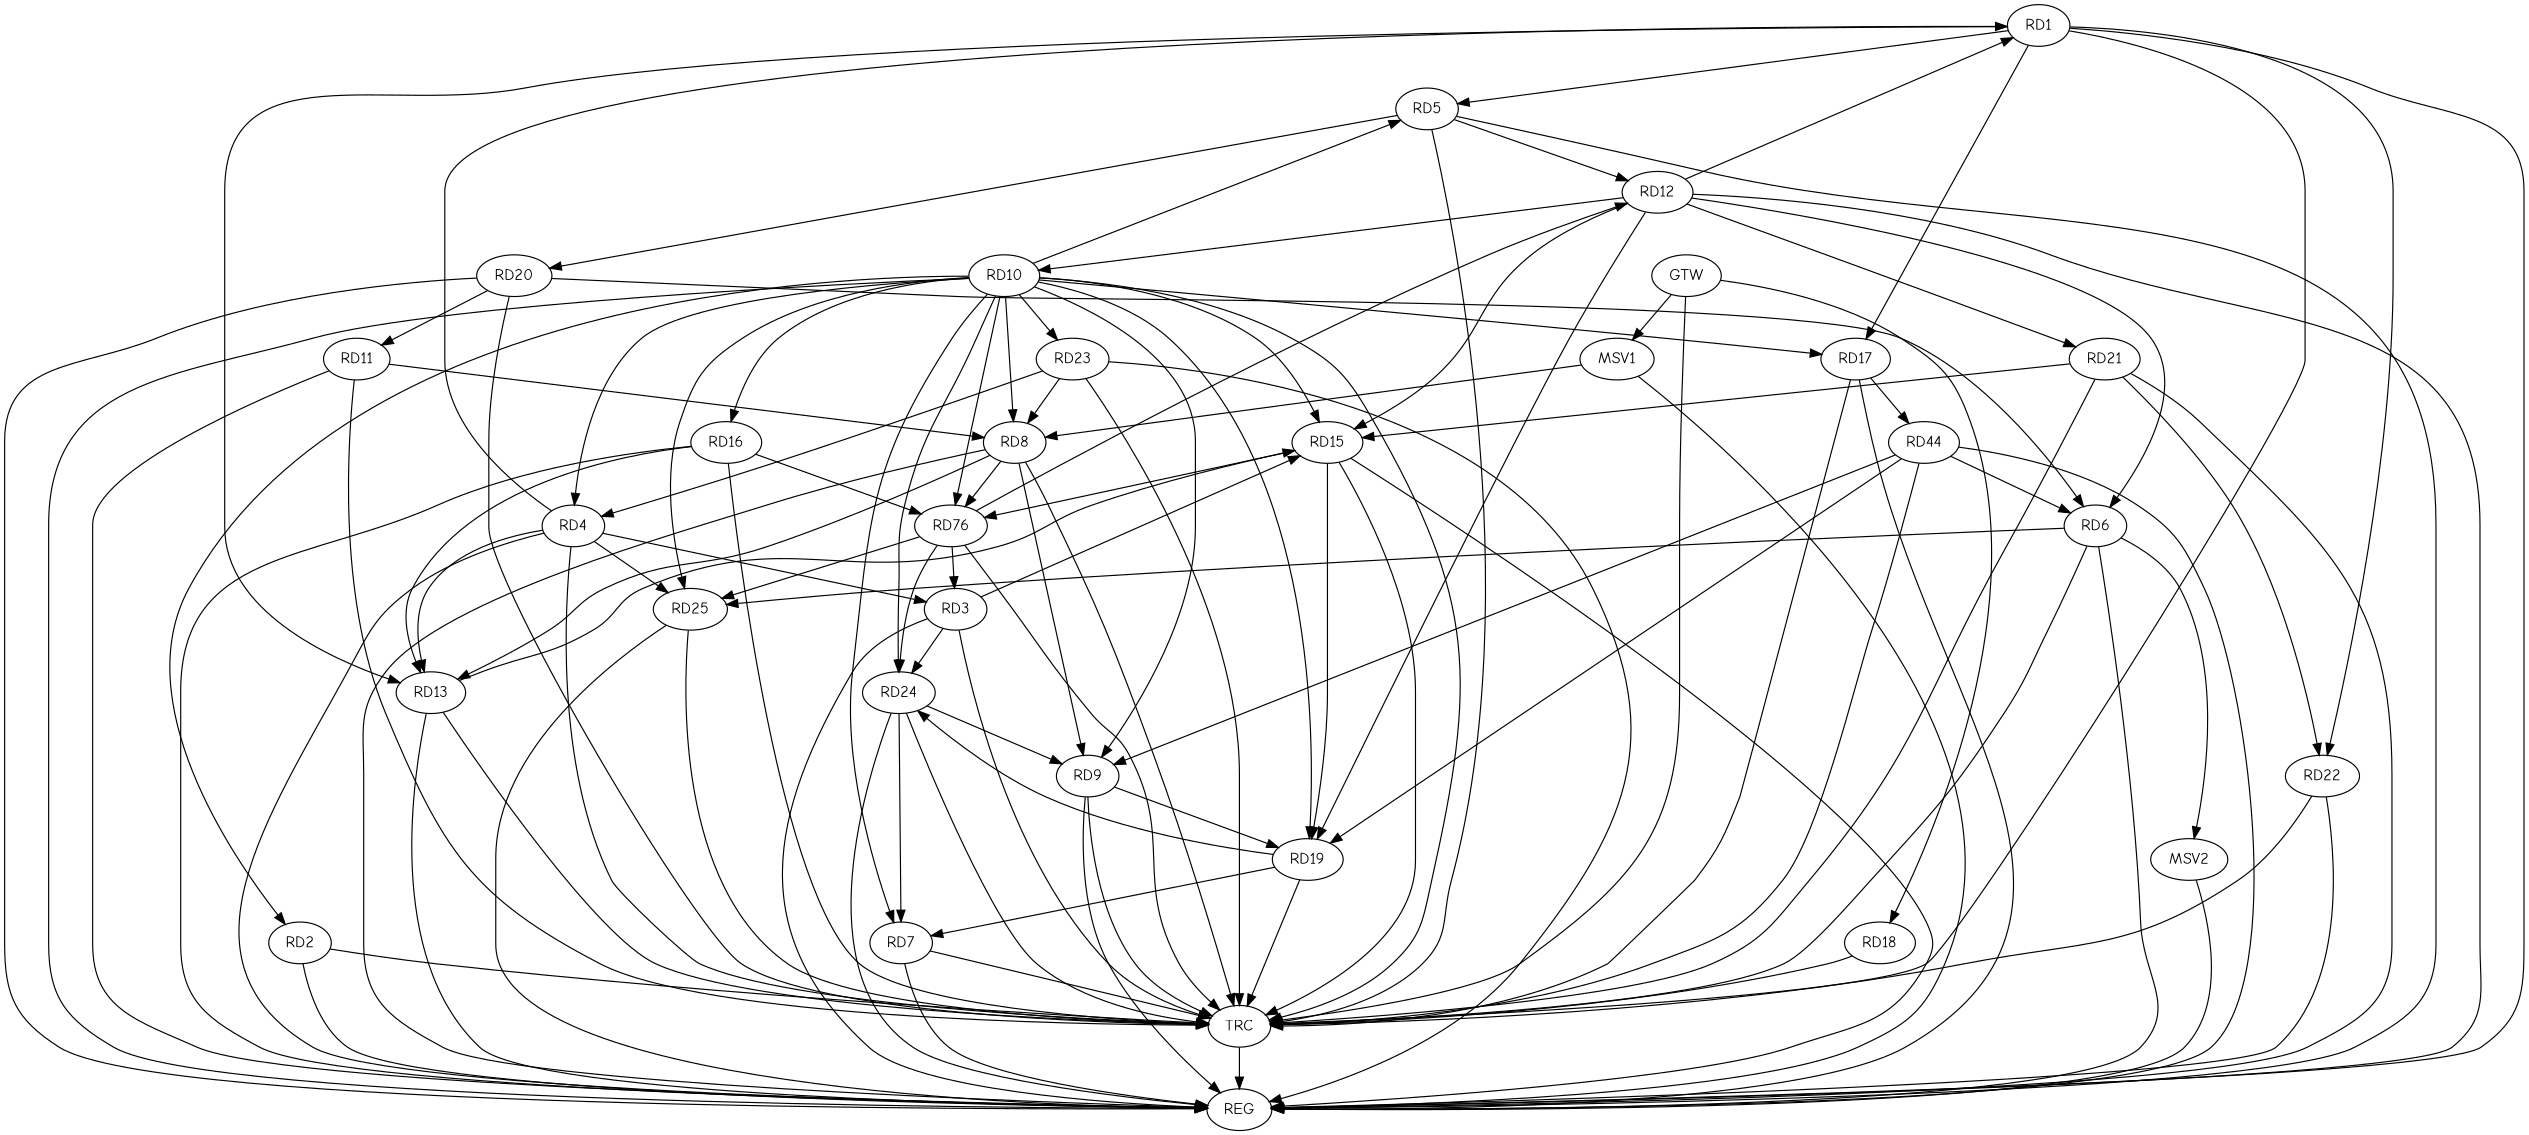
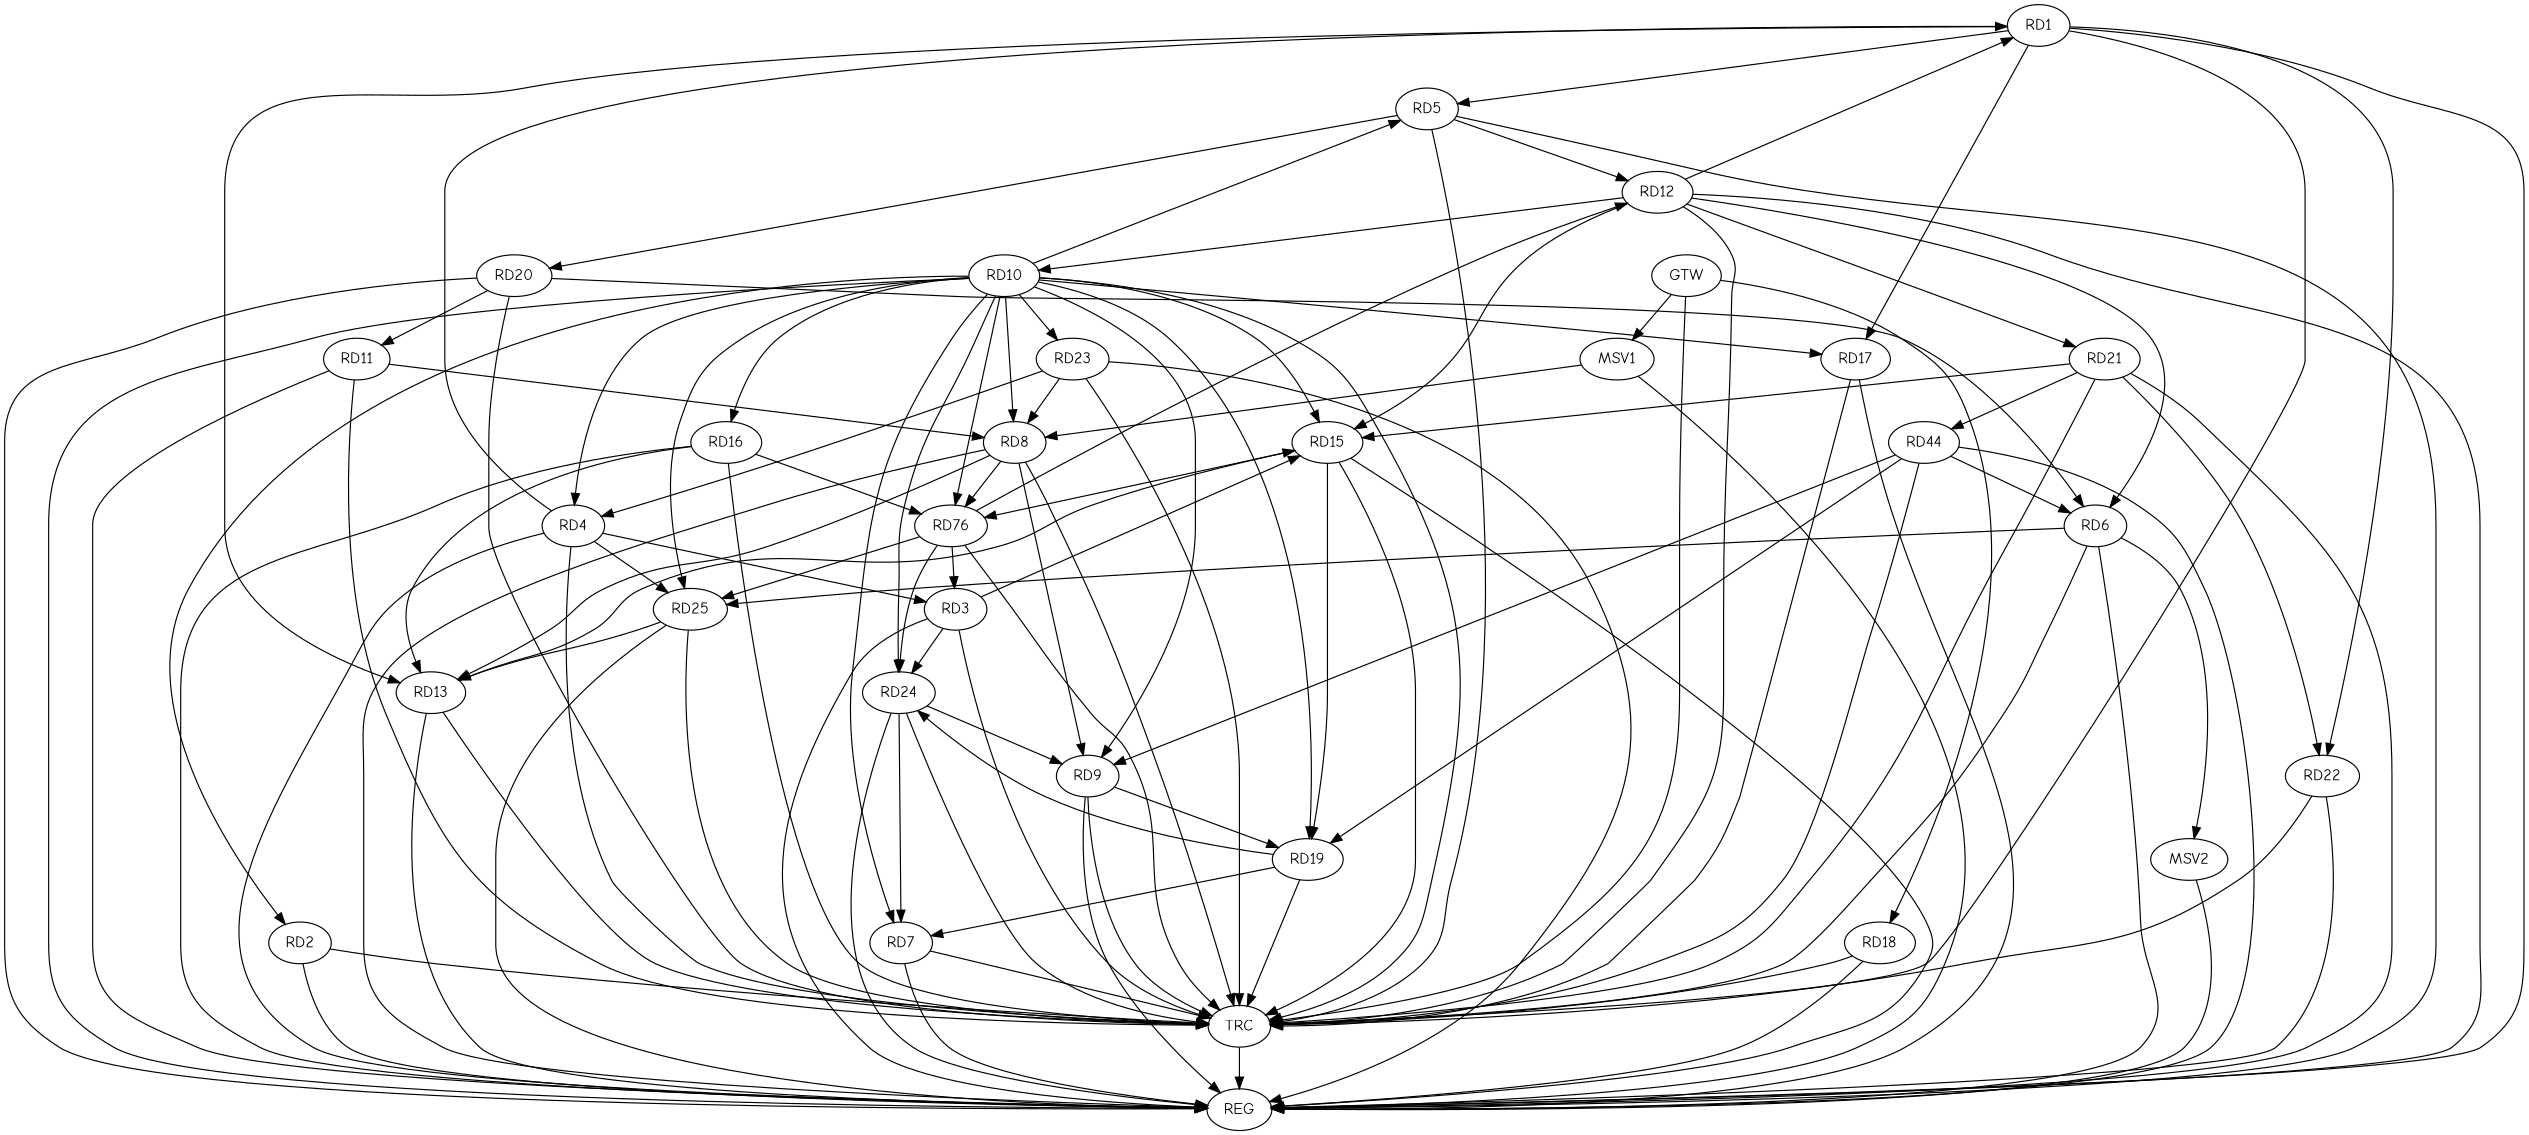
edge "RD17" -> "RD44": now "RD21" -> "RD44"
edge "RD12" -> "RD19": now "RD12" -> "TRC"
edge "RD4" -> "RD13": now "RD25" -> "RD13"
edge "RD18" -> "REG": added
